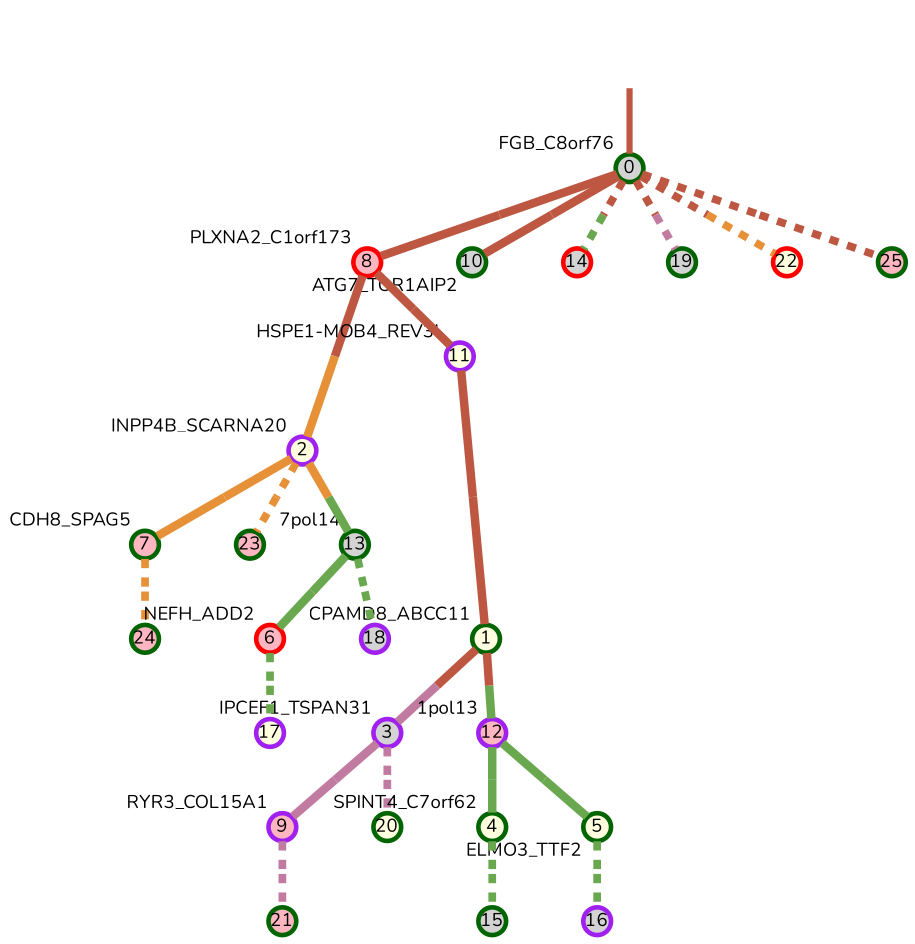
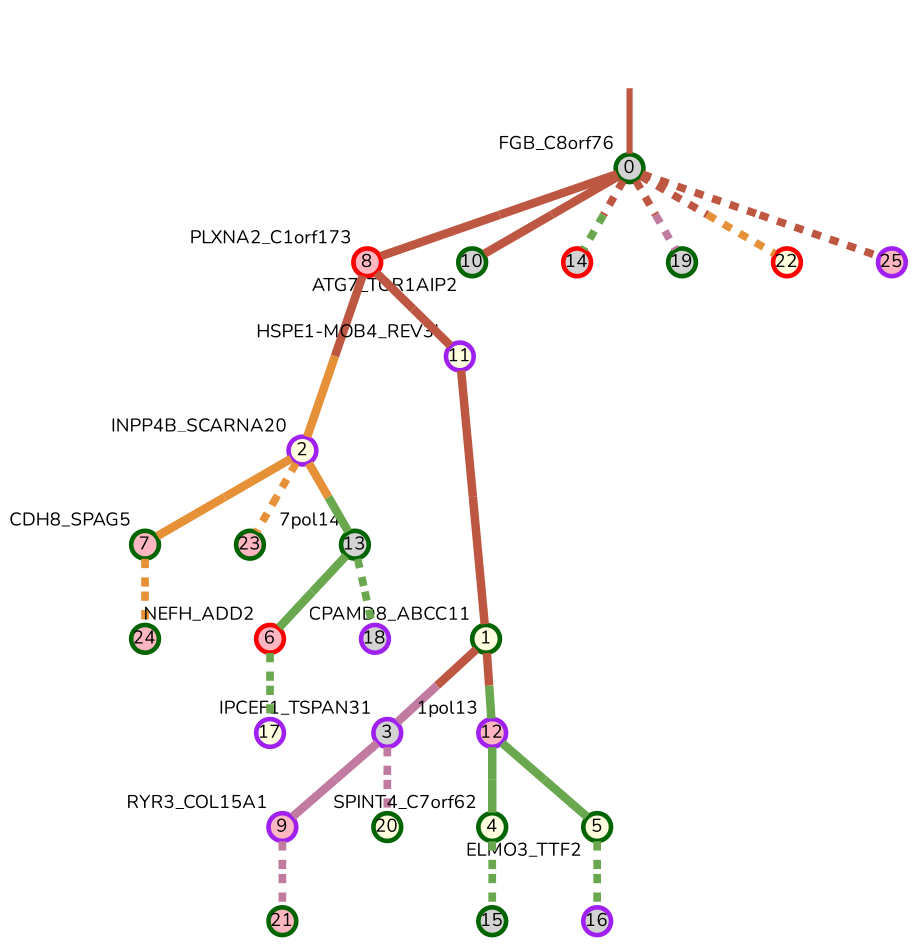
node "25": color darkgreen -> purple
